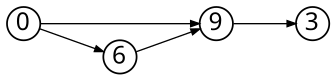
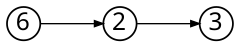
node "0": removed
node "9": label "9" -> "2"
